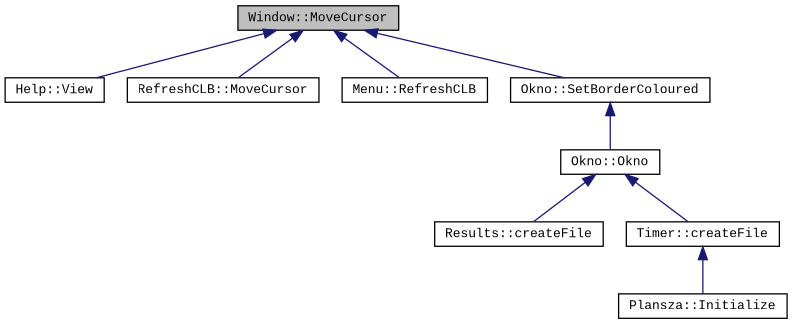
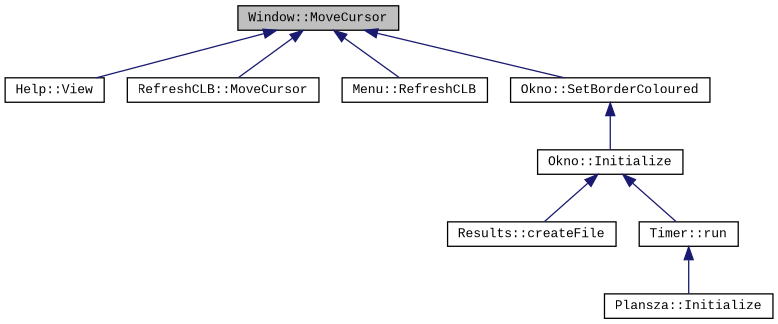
node "Okno::Okno": label "Okno::Okno" -> "Okno::Initialize"
node "Timer::createFile": label "Timer::createFile" -> "Timer::run"
